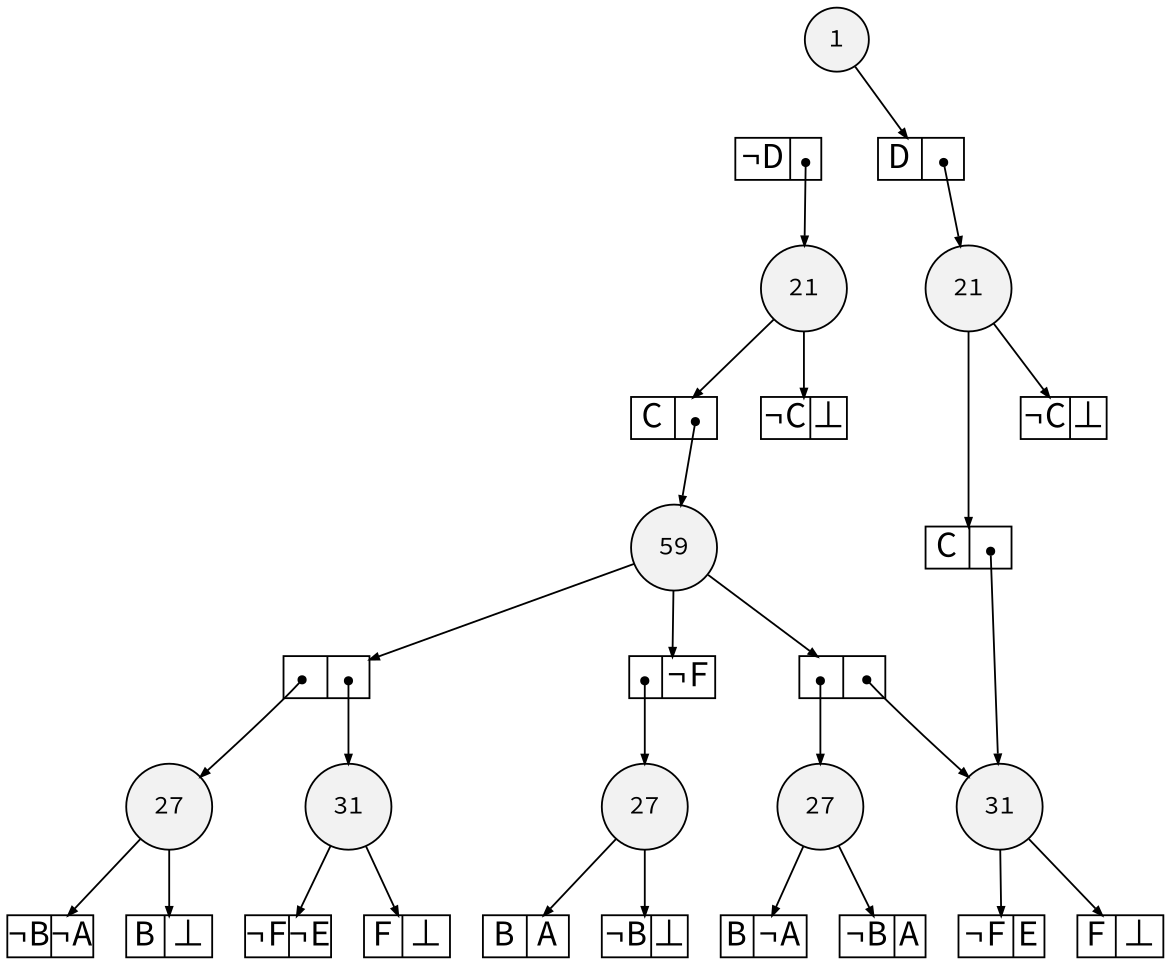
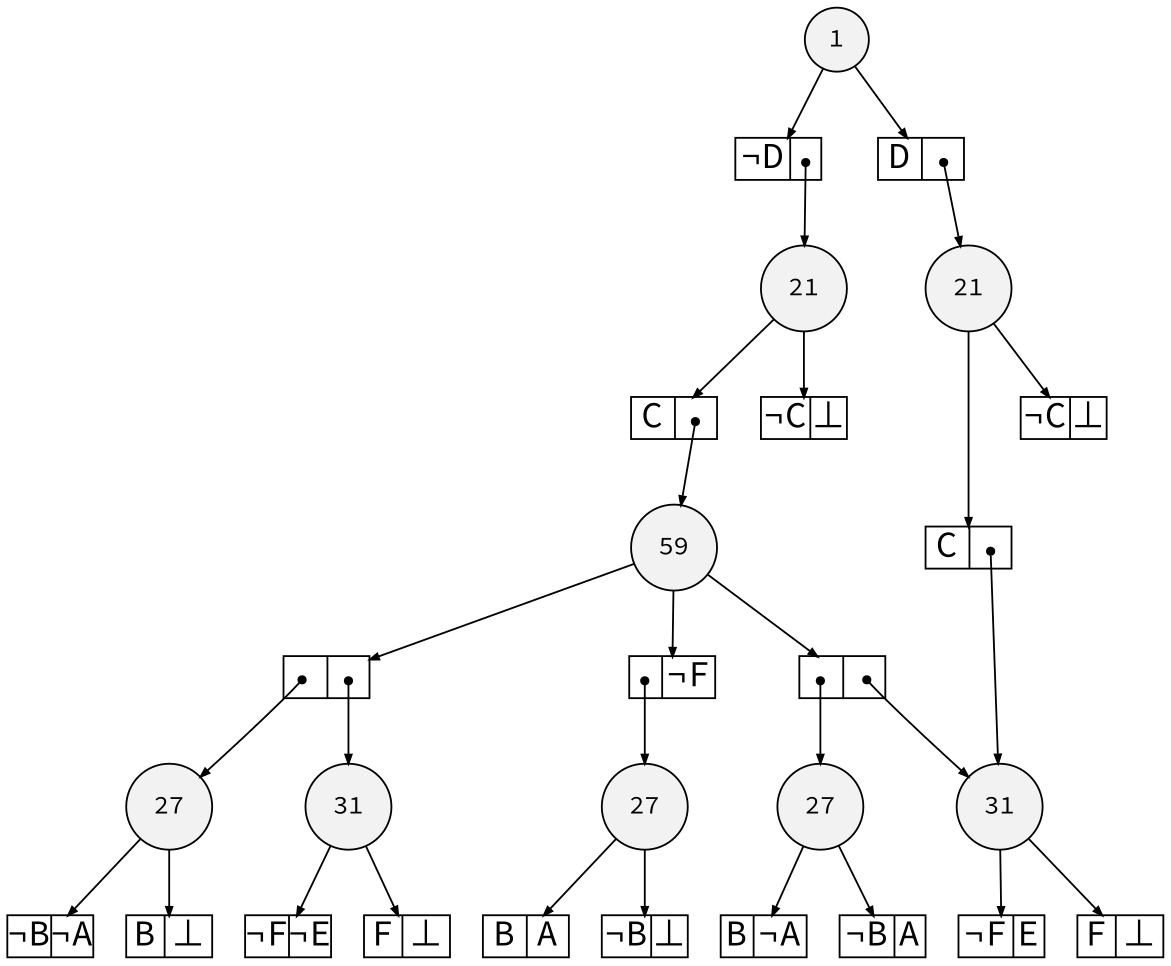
edge "1" -> "¬D": added
